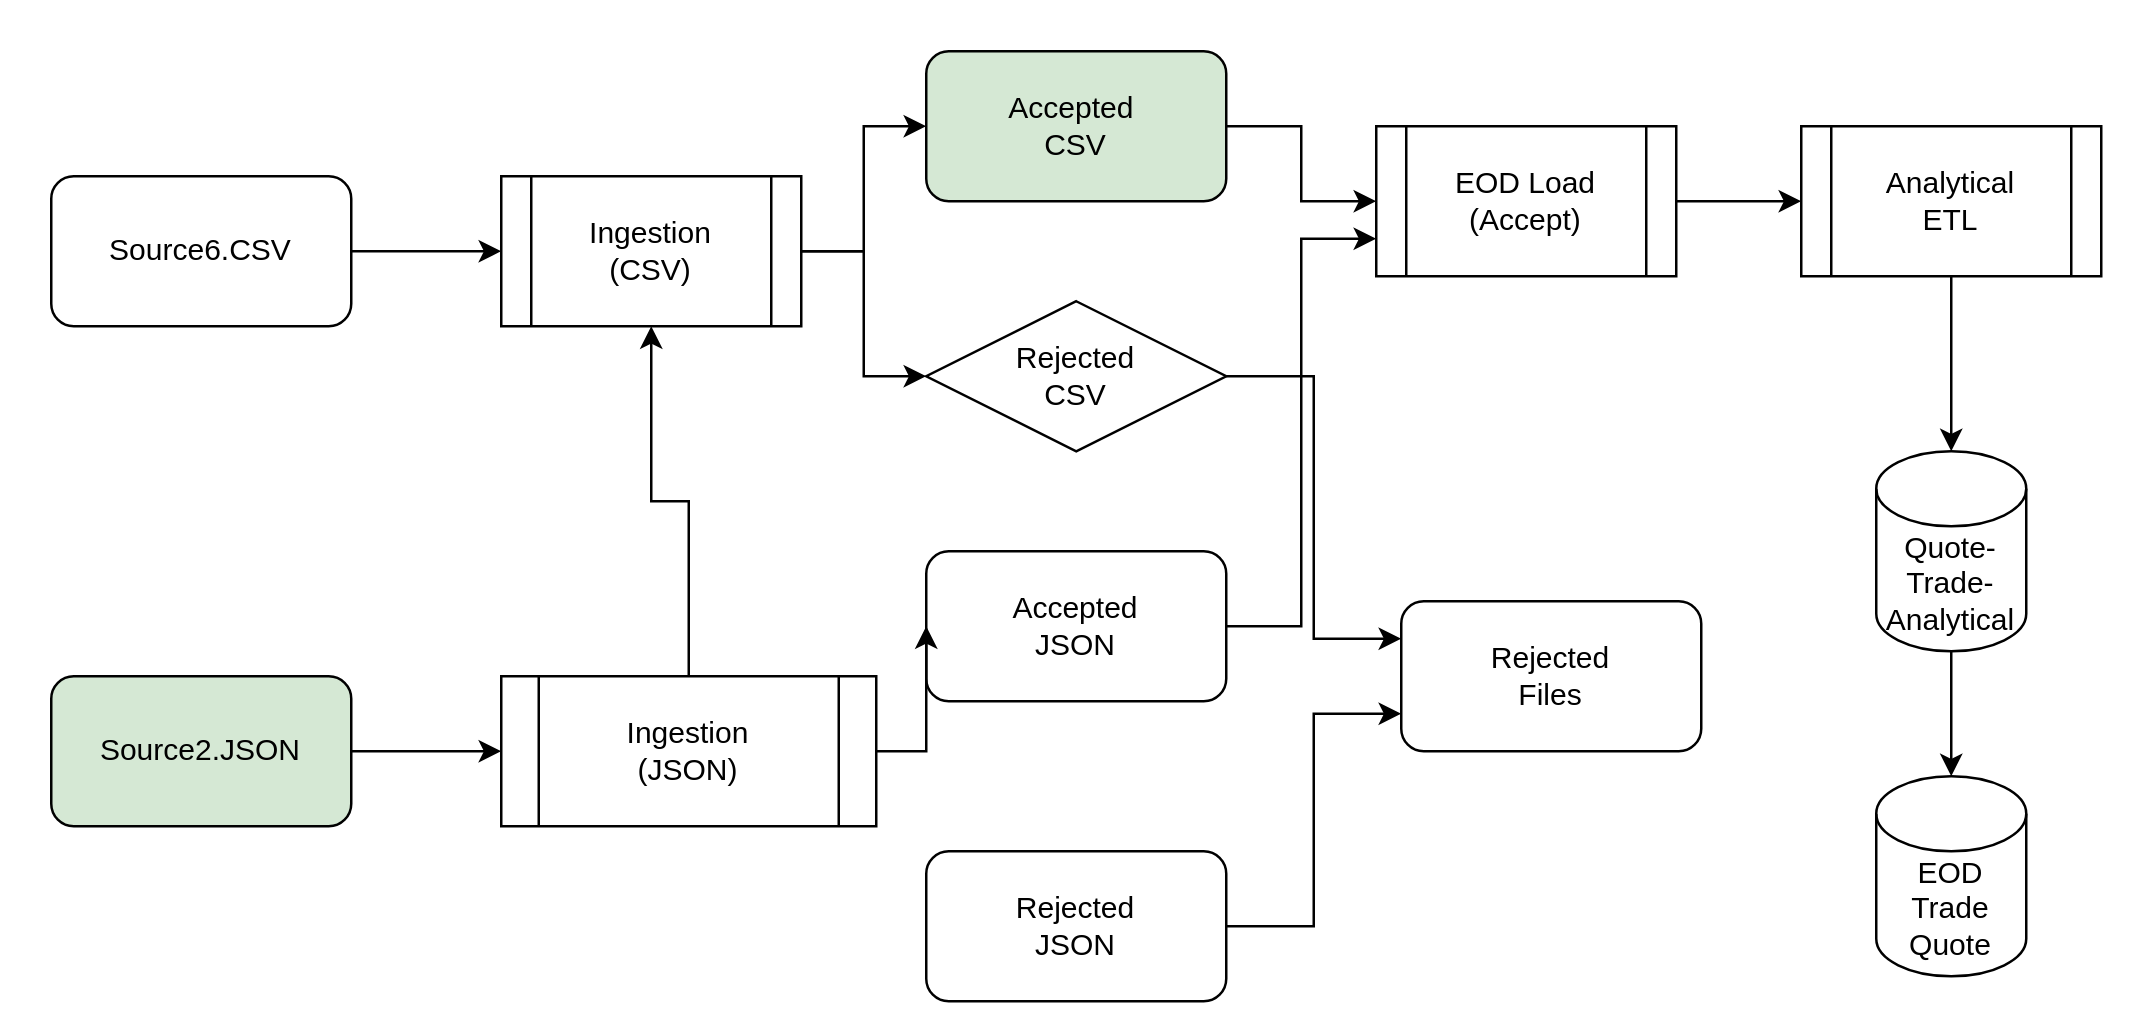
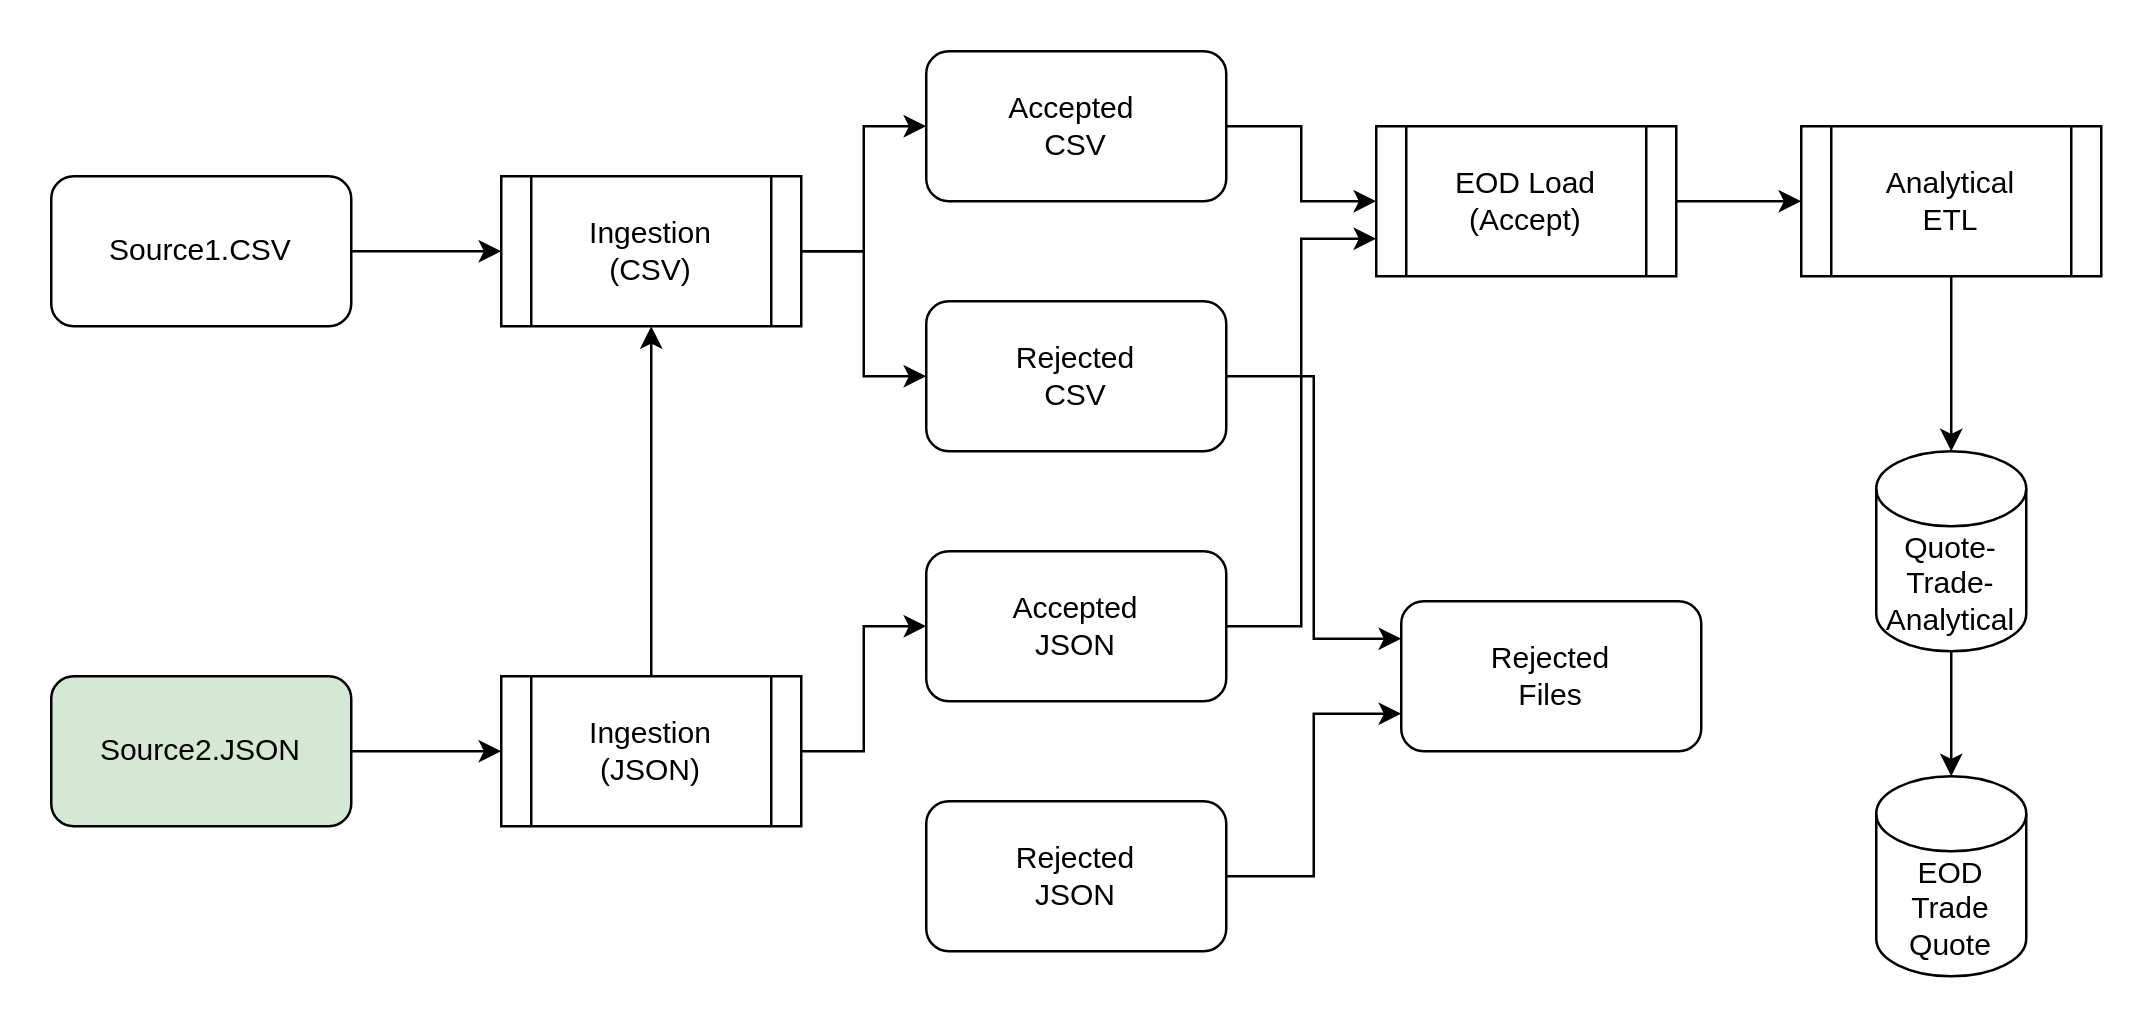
node "Accepted CSV": fillcolor #d5e8d4 -> #ffffff
node "Source6.CSV": label "Source6.CSV" -> "Source1.CSV"
node "Rejected CSV": shape diamond -> rounded rectangle
node "Ingestion (JSON)": size 375x150 -> 300x150
node "Rejected JSON": moved (1076, 926) -> (1076, 876)
